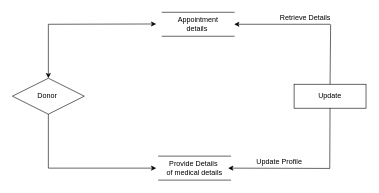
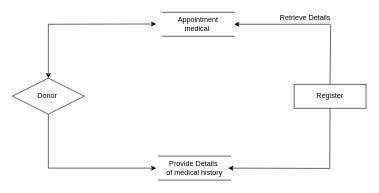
node "Appointment details": label "Appointment details" -> "Appointment medical"
node "Update": label "Update" -> "Register"
node "Update Profile": removed
node "Provide Details of medical details": label "Provide Details of medical details" -> "Provide Details of medical history"
